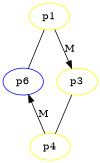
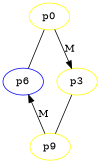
node "p1": label "p1" -> "p0"
node "p4": label "p4" -> "p9"
